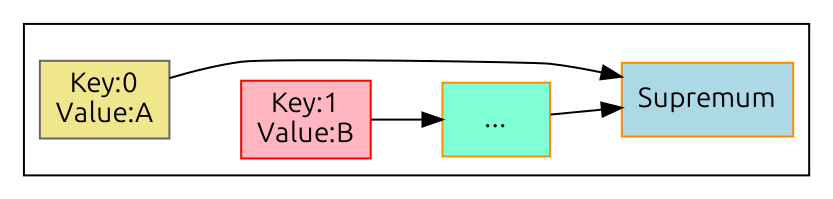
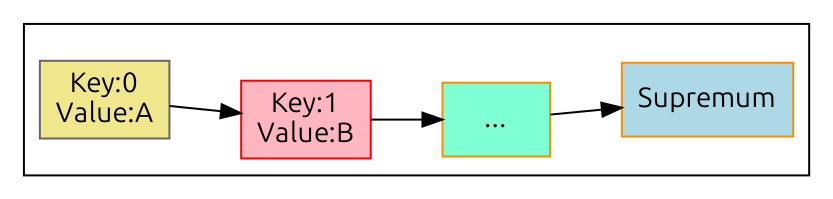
edge "Key:0 Value:A" -> "Supremum": now "Key:0 Value:A" -> "Key:1 Value:B"
